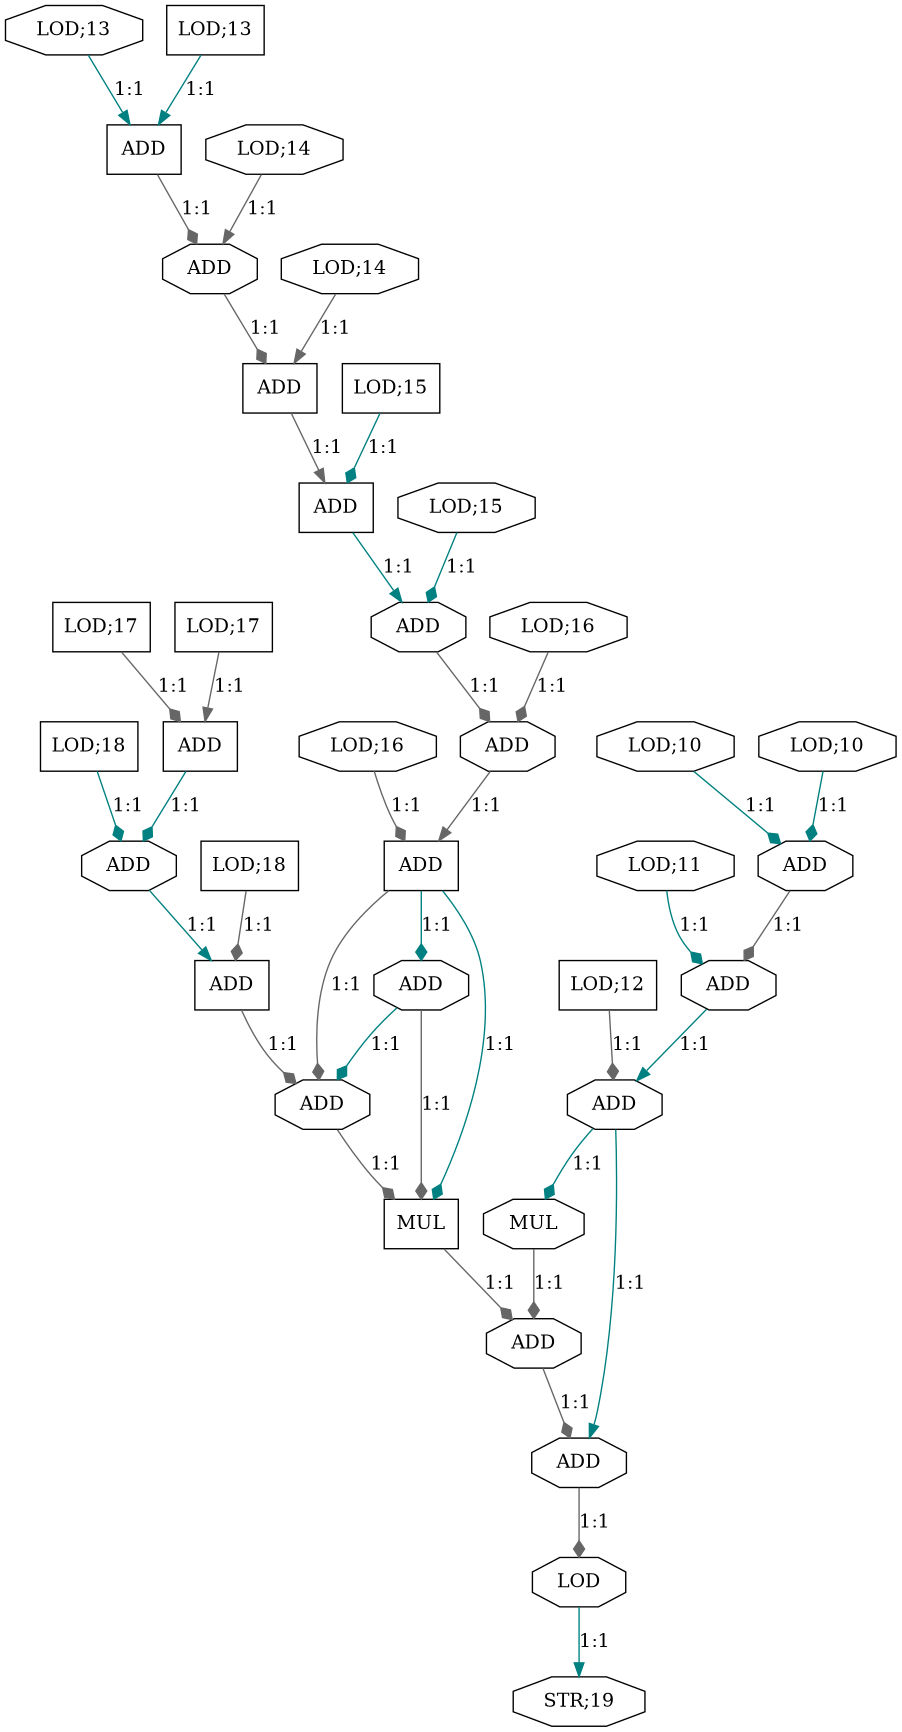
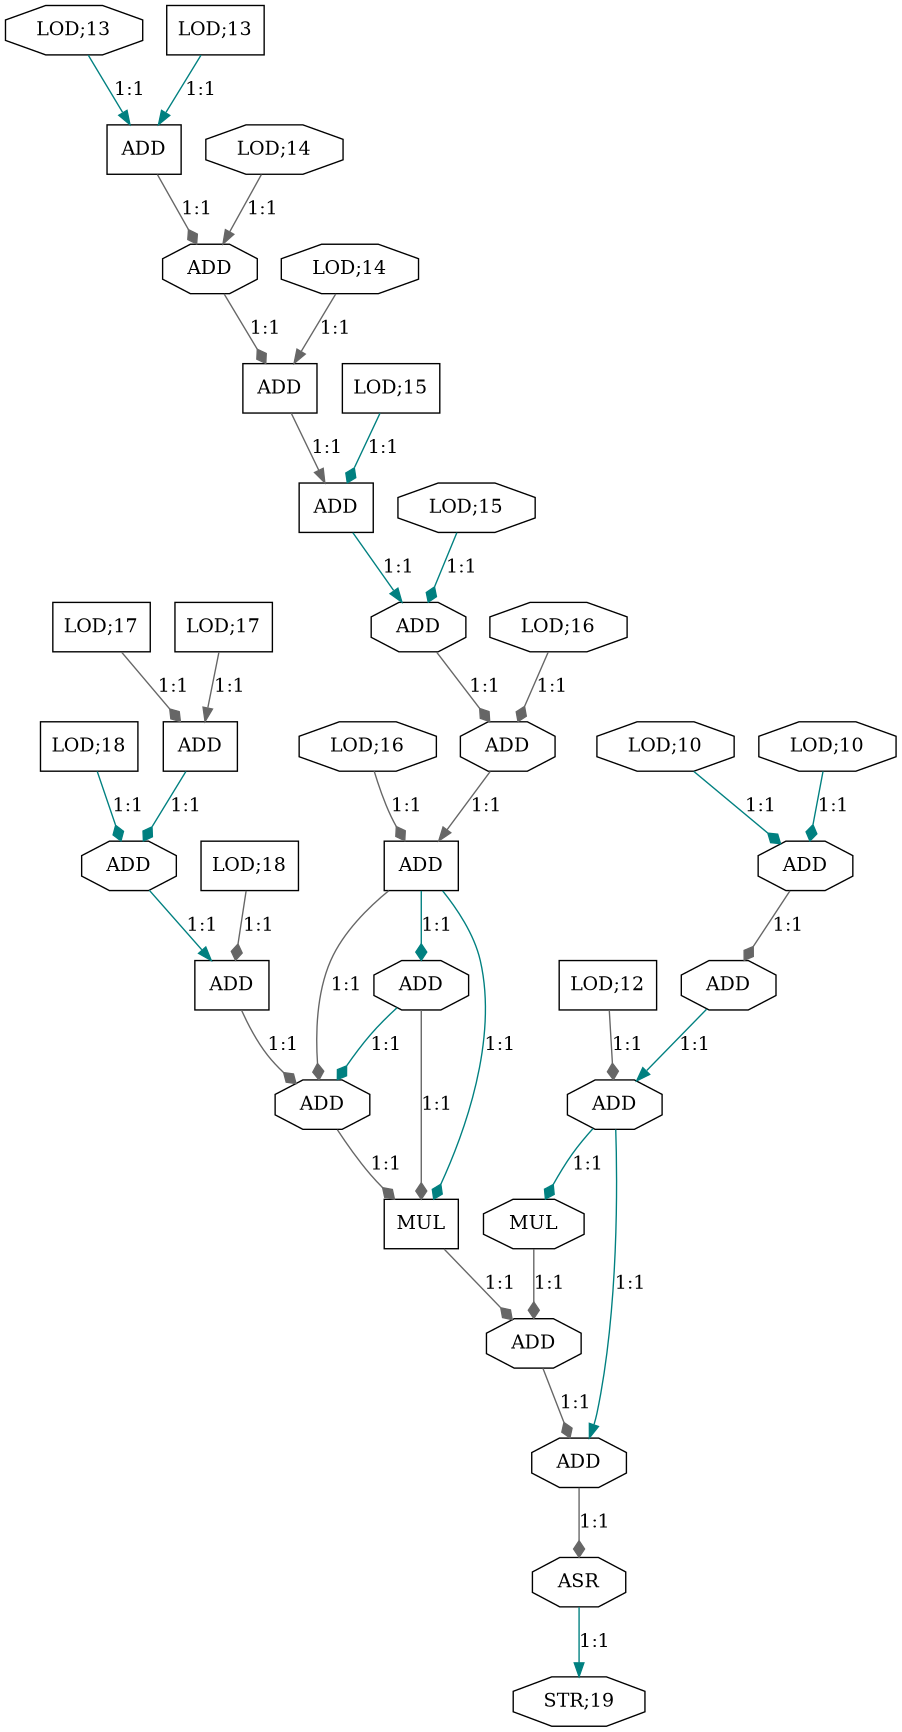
node "LOD;11": removed
node "LOD": label "LOD" -> "ASR"
